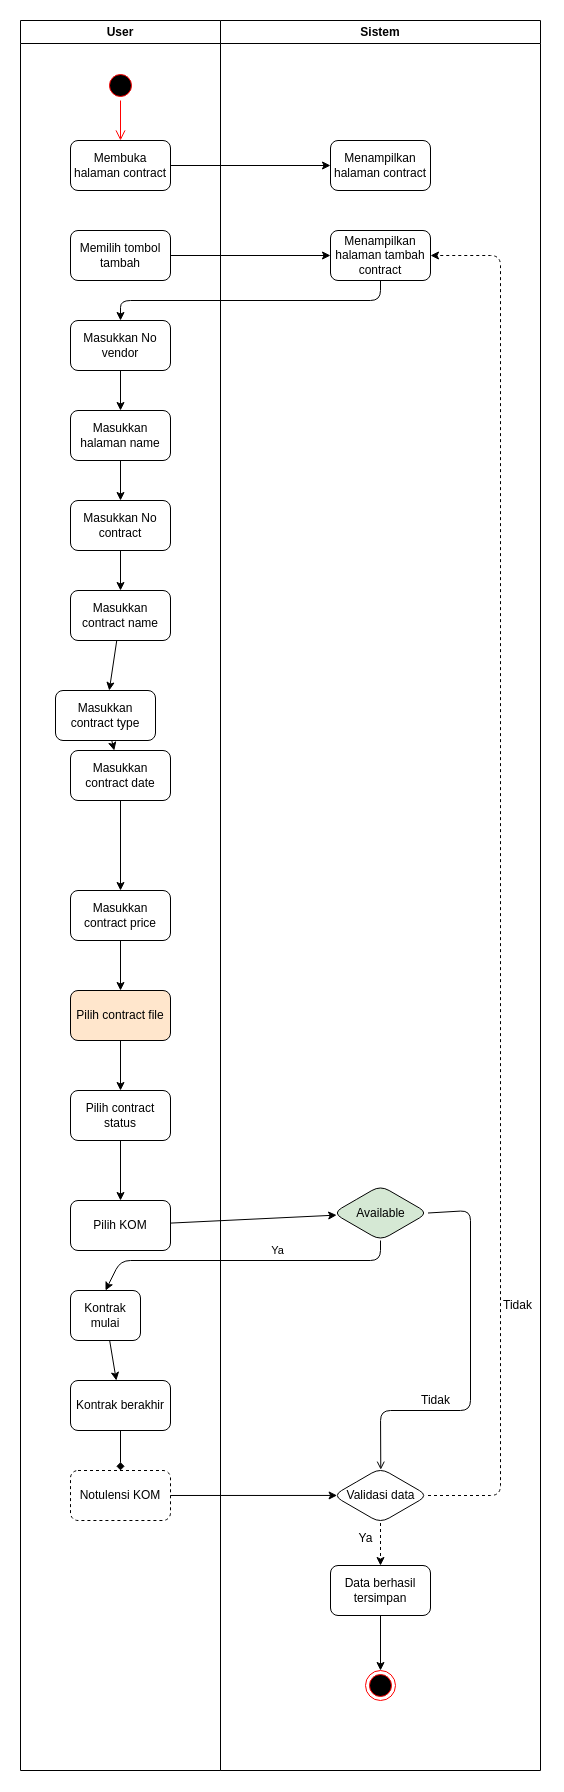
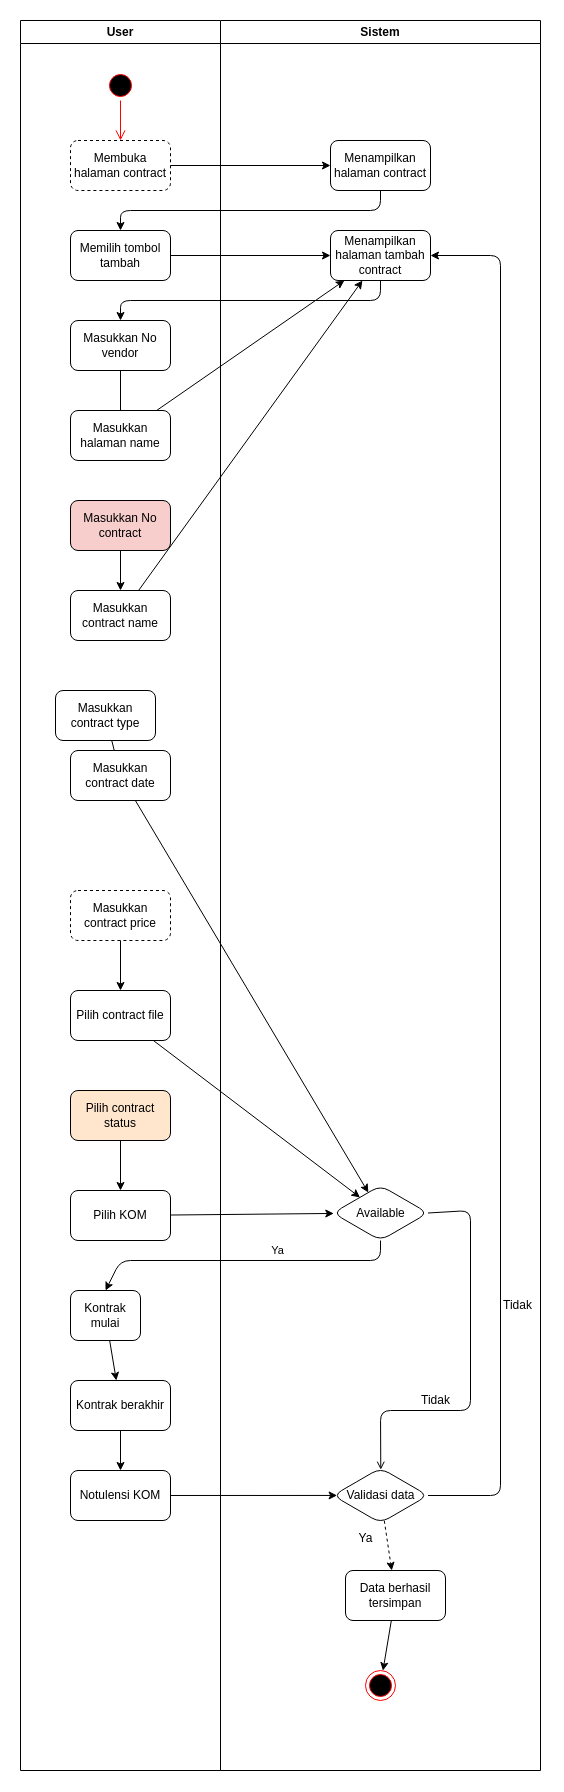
node "Membuka halaman contract": style solid -> dashed
edge "Menampilkan halaman contract" -> "Memilih tombol tambah": added
edge "Masukkan No vendor" -> "Masukkan halaman name": arrowhead classic -> none
edge "Masukkan halaman name" -> "Masukkan No contract": now "Masukkan halaman name" -> "Menampilkan halaman tambah contract"
node "Masukkan No contract": fillcolor #ffffff -> #f8cecc
edge "Masukkan contract name" -> "Masukkan contract type": now "Masukkan contract name" -> "Menampilkan halaman tambah contract"
edge "Masukkan contract type" -> "Masukkan contract date": arrowhead classic -> none
edge "Masukkan contract date" -> "Masukkan contract price": now "Masukkan contract date" -> "Available"
edge "Validasi data" -> "Menampilkan halaman tambah contract": style dashed -> solid
node "Masukkan contract price": style solid -> dashed
node "Pilih contract file": fillcolor #ffe6cc -> #ffffff
edge "Pilih contract file" -> "Pilih contract status": now "Pilih contract file" -> "Available"
node "Pilih contract status": fillcolor #ffffff -> #ffe6cc
node "Available": fillcolor #d5e8d4 -> #ffffff
node "Pilih KOM": moved (121, 1226) -> (121, 1216)
edge "Kontrak berakhir" -> "Notulensi KOM": arrowhead diamond -> classic
node "Notulensi KOM": style dashed -> solid
node "Data berhasil tersimpan": moved (381, 1591) -> (396, 1596)
